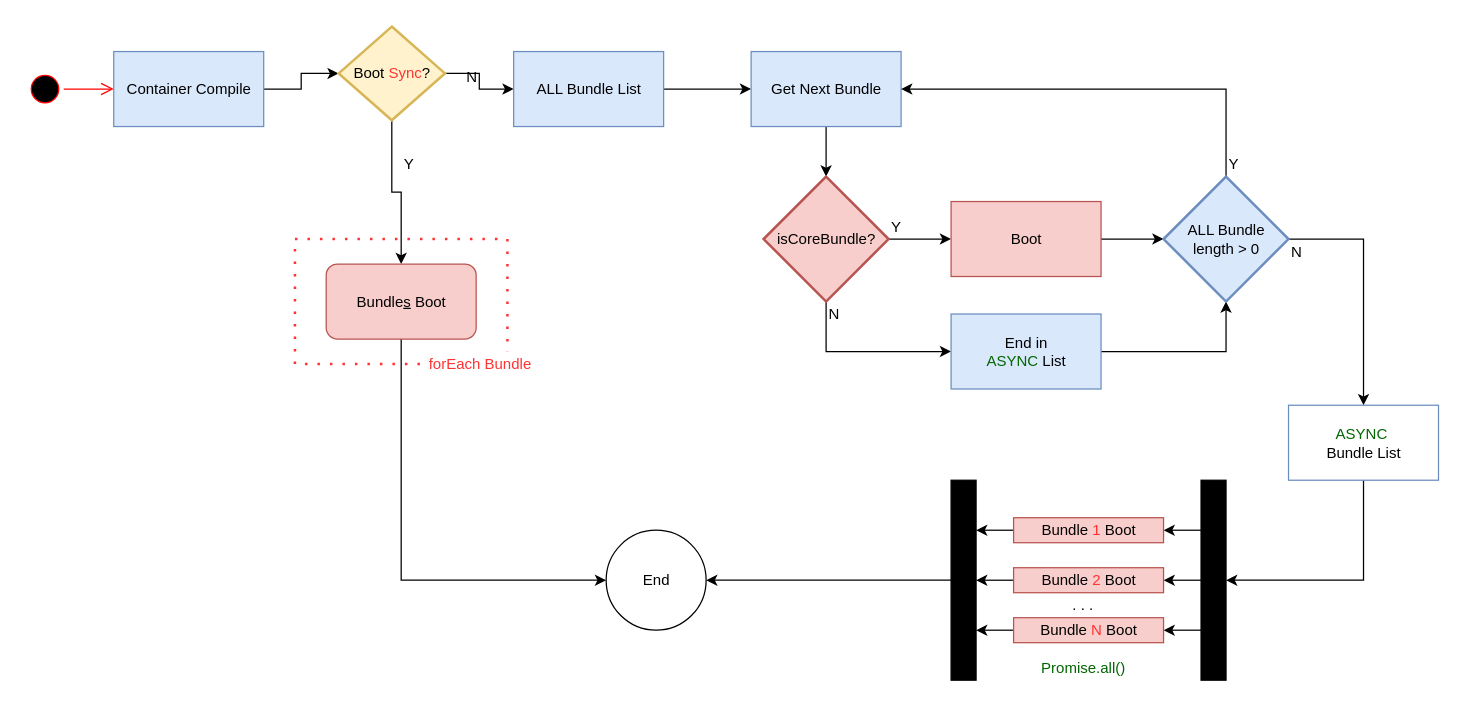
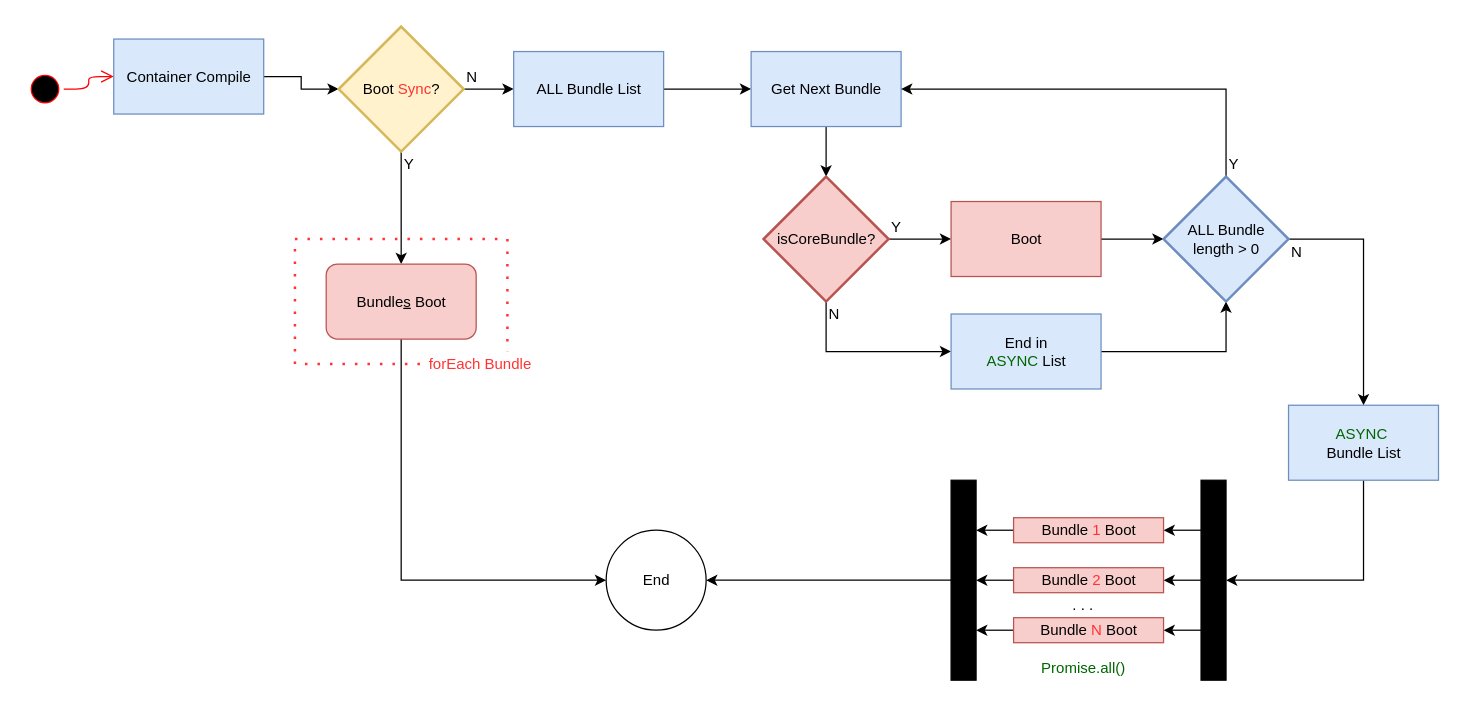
node "Boot Sync?": size 106x94 -> 125x125
node "Container Compile": moved (189, 89) -> (189, 76)
node "ASYNC Bundle List": fillcolor #ffffff -> #dae8fc
